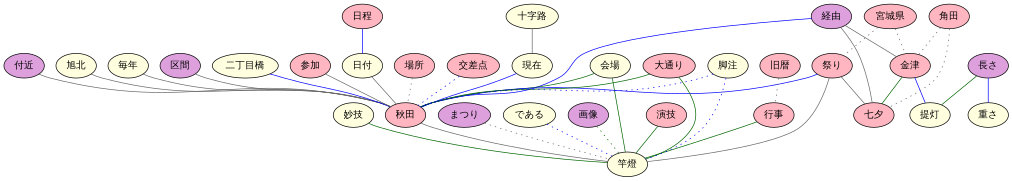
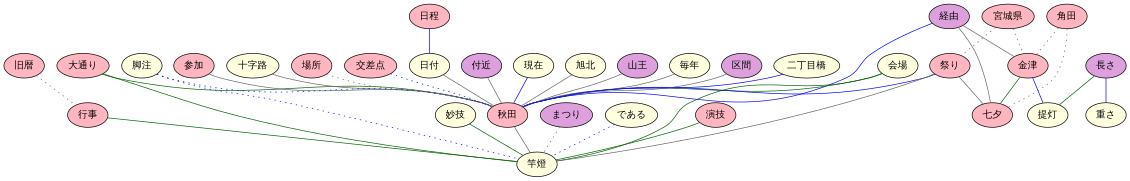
edge "十字路" -- "現在": now "十字路" -- "秋田"
node "山王": added
node "画像": removed
